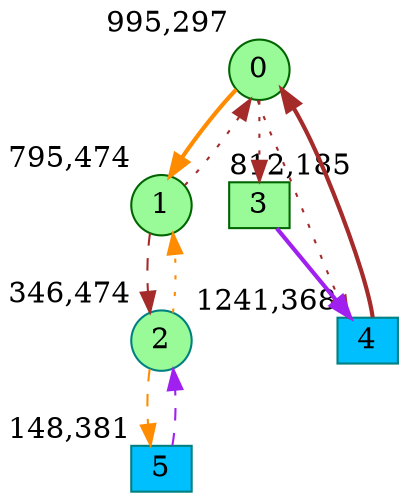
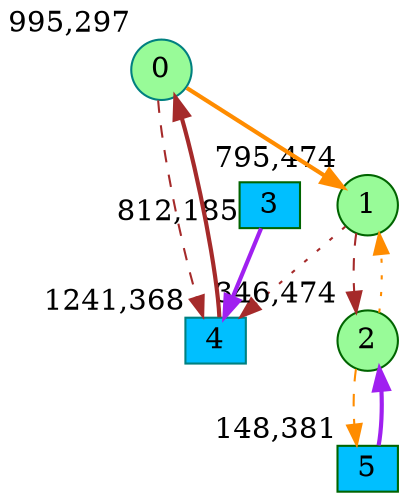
node "0 995,297": color darkgreen -> teal
edge "0 995,297" -> "3 812,185": removed
edge "1 795,474" -> "0 995,297": now "1 795,474" -> "4 1241,368"
edge "0 995,297" -> "4 1241,368": style dotted -> dashed
node "3 812,185": fillcolor palegreen -> deepskyblue
node "2 346,474": color teal -> darkgreen
edge "5 148,381" -> "2 346,474": style dashed -> bold
node "5 148,381": color teal -> darkgreen
